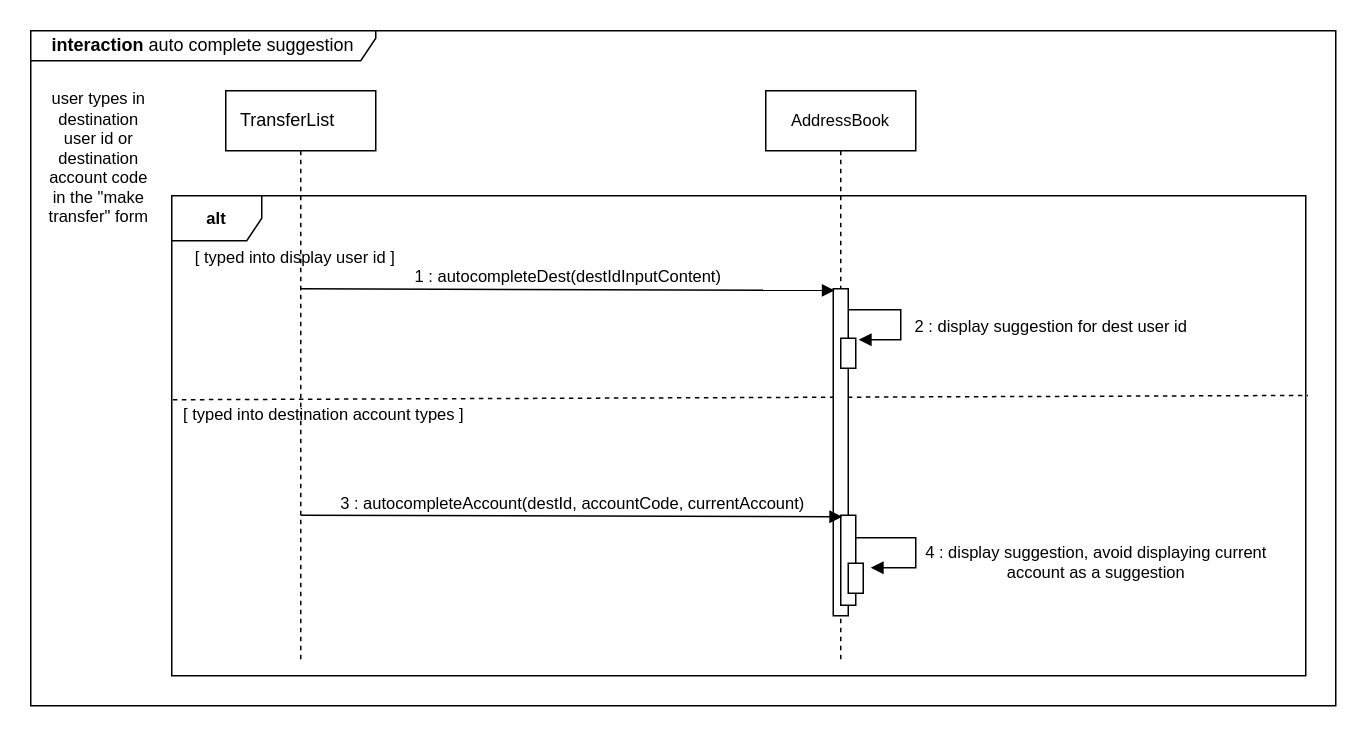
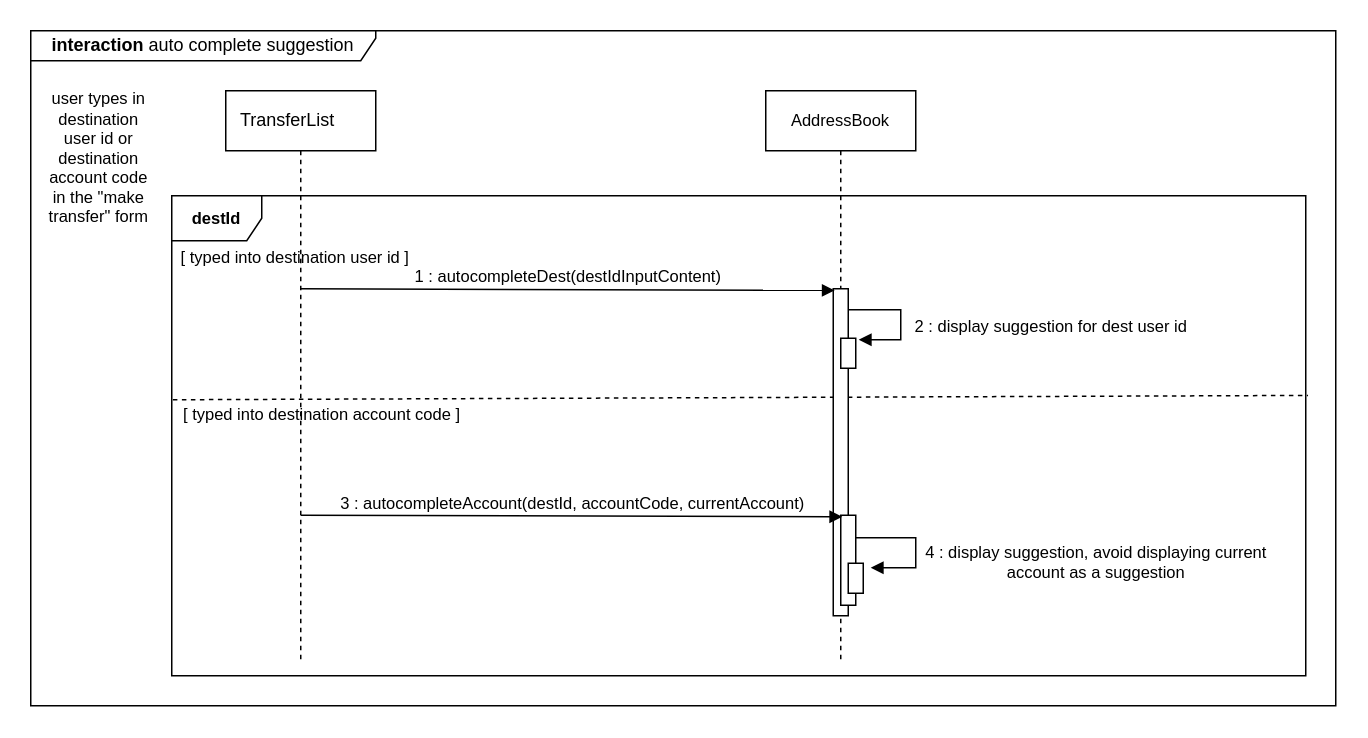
node "alt": label "alt" -> "destId"
node "[ typed into display user id ]": label "[ typed into display user id ]" -> "[ typed into destination user id ]"
node "[ typed into destination account types ]": label "[ typed into destination account types ]" -> "[ typed into destination account code ]"
